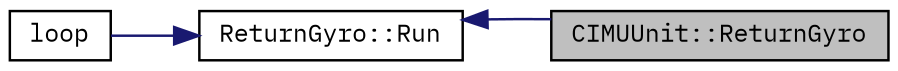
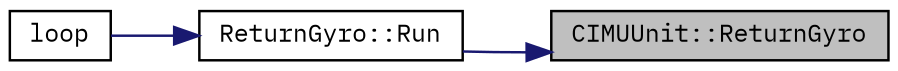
edge "CIMUUnit::ReturnGyro" -> "ReturnGyro::Run": reversed
